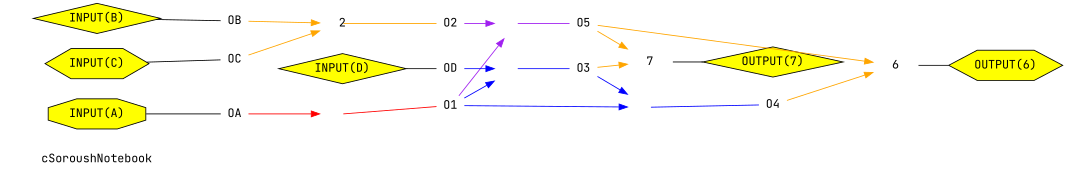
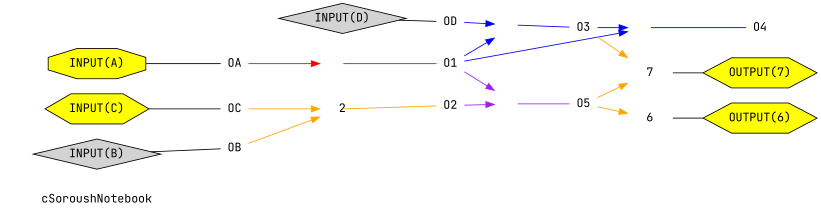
node "INPUT(B)": fillcolor yellow -> lightgrey
node "OUTPUT(7)": shape diamond -> hexagon
node "INPUT(D)": fillcolor yellow -> lightgrey
edge "O4" -> "6": removed
